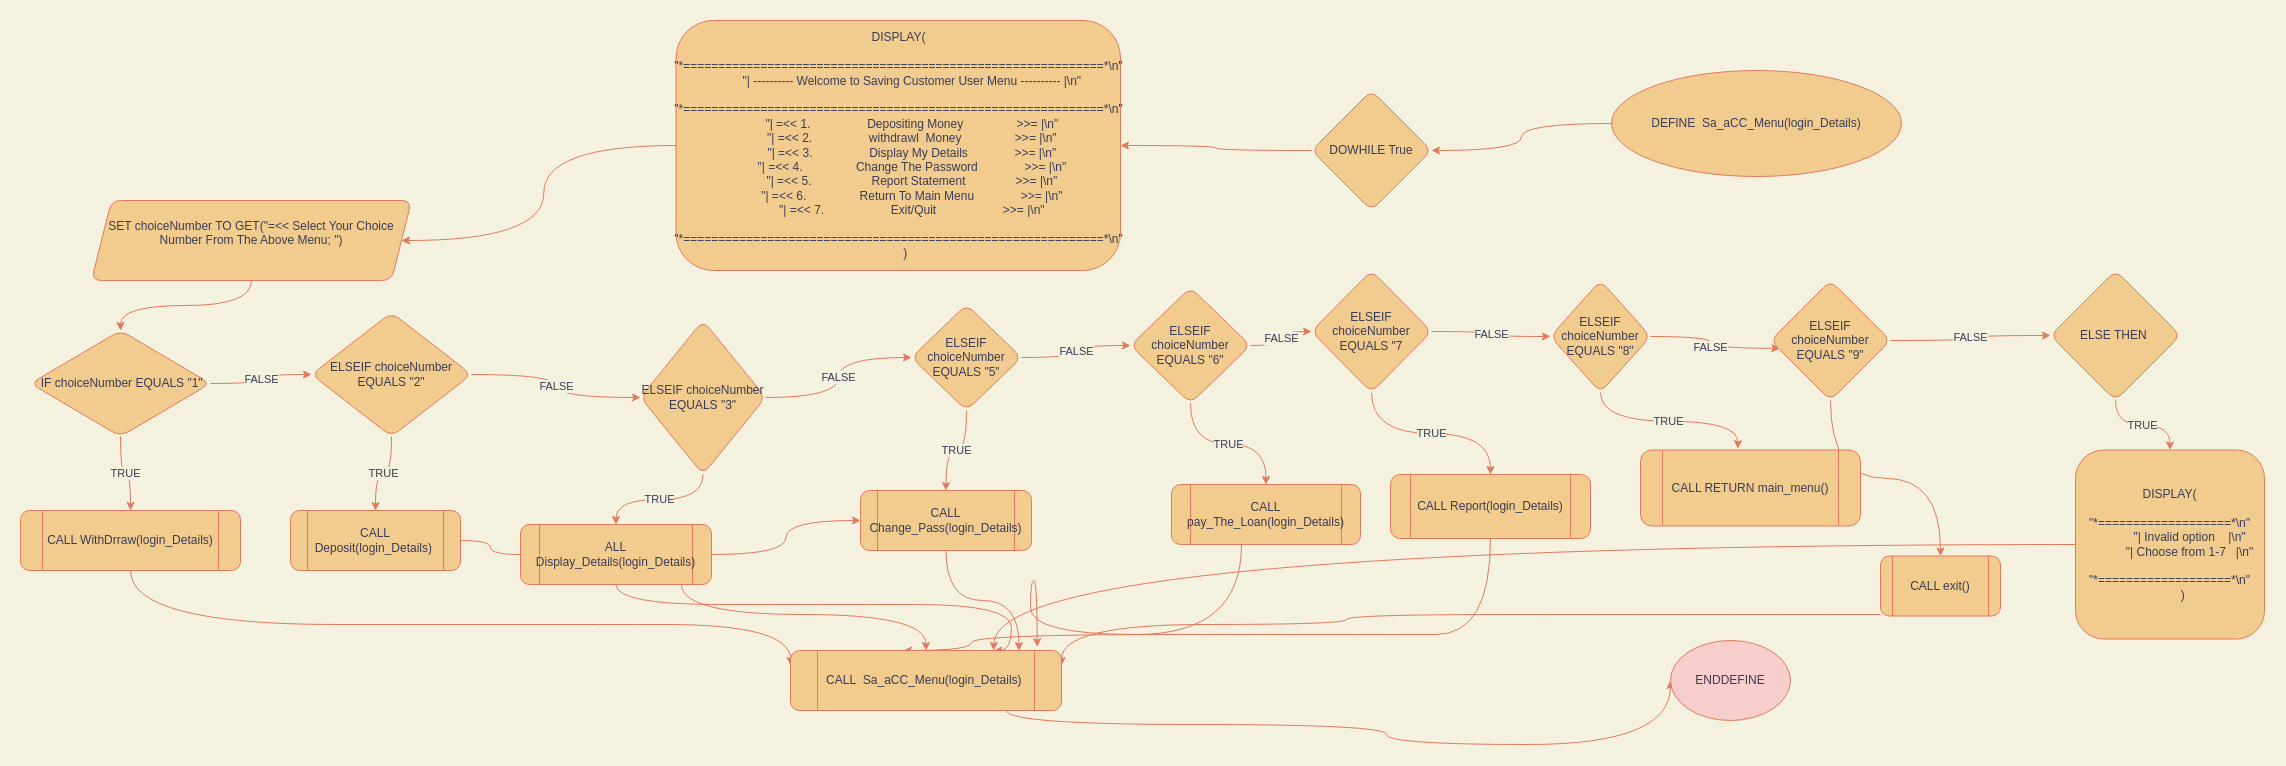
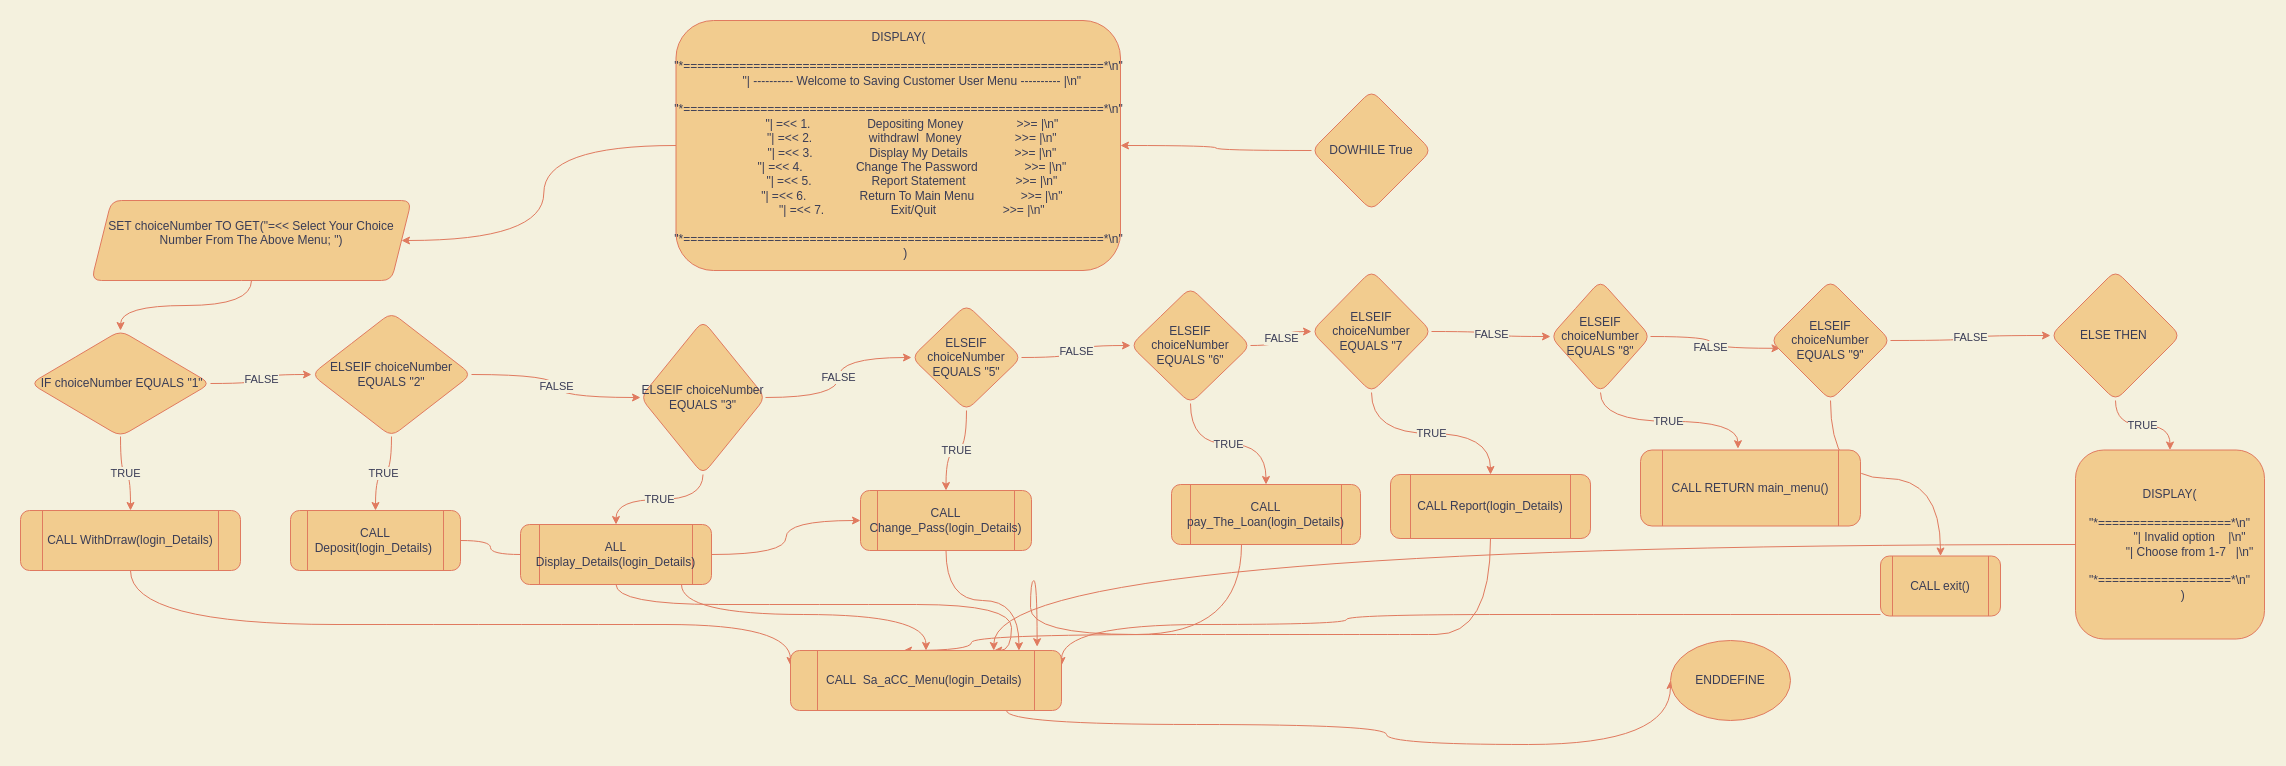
node "DEFINE Sa_aCC_Menu(login_Details)": removed
edge "DEFINE Sa_aCC_Menu(login_Details)" -> "DOWHILE True": removed
node "ENDDEFINE": fillcolor #f8cecc -> #f2cc8f
